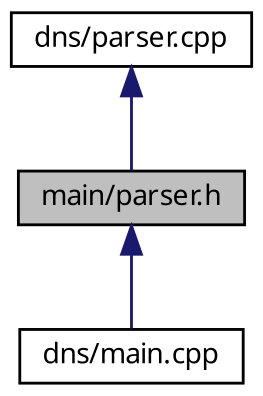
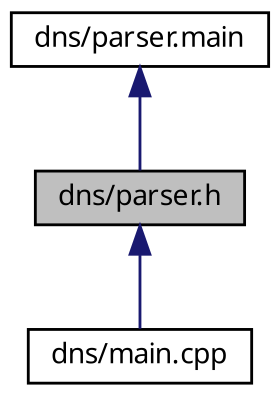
node "dns/parser.cpp": label "dns/parser.cpp" -> "dns/parser.main"
node "main/parser.h": label "main/parser.h" -> "dns/parser.h"
